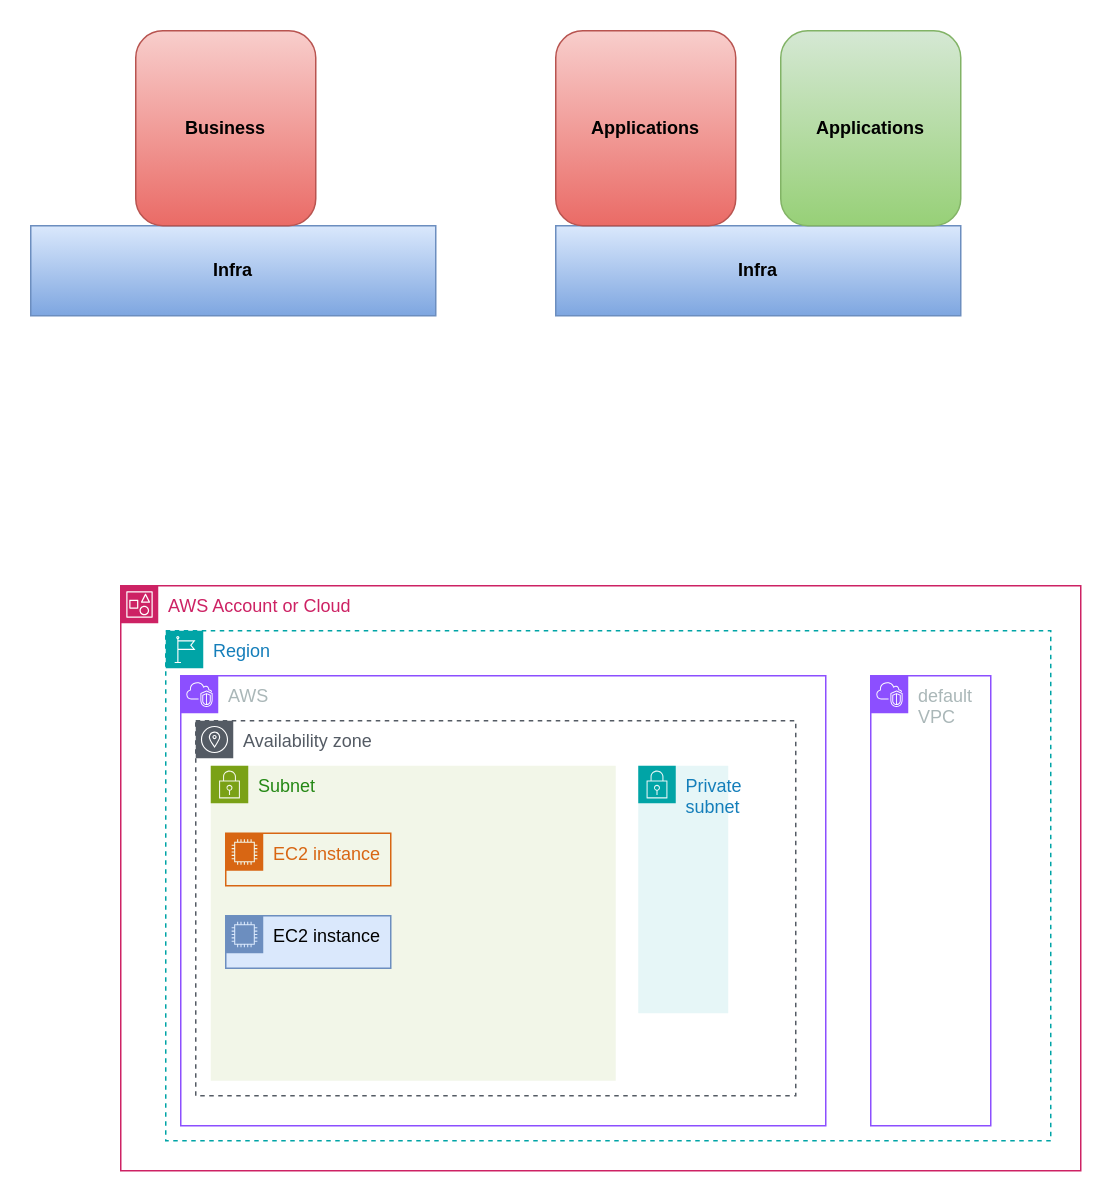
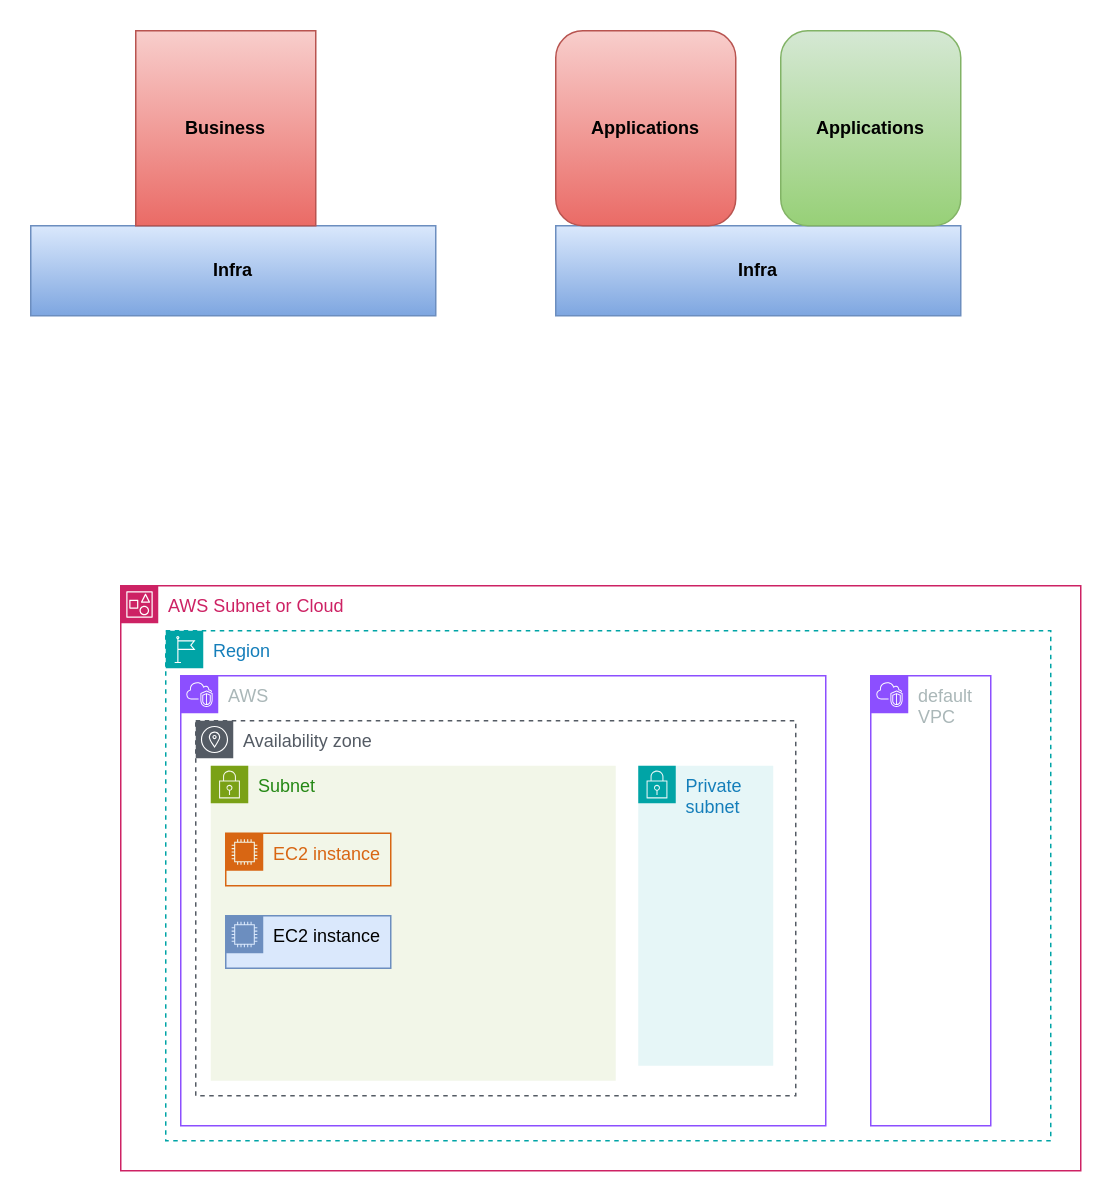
node "Business": shape rounded rectangle -> rectangle
node "AWS Account or Cloud": label "AWS Account or Cloud" -> "AWS Subnet or Cloud"
node "Private subnet": size 90x248 -> 135x300
